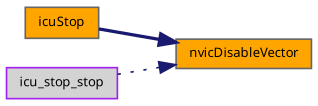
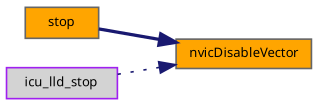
node "icuStop": label "icuStop" -> "stop"
node "icu_stop_stop": label "icu_stop_stop" -> "icu_lld_stop"
